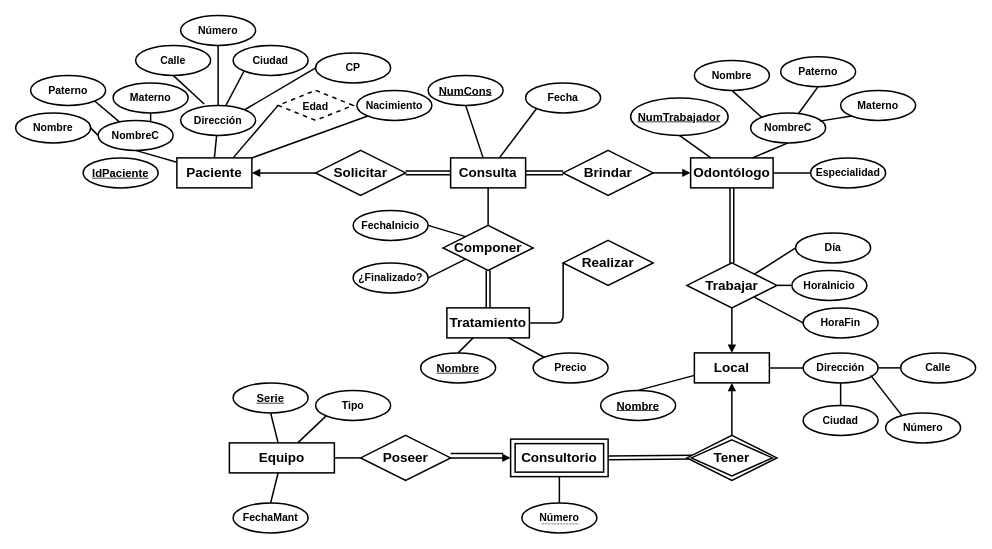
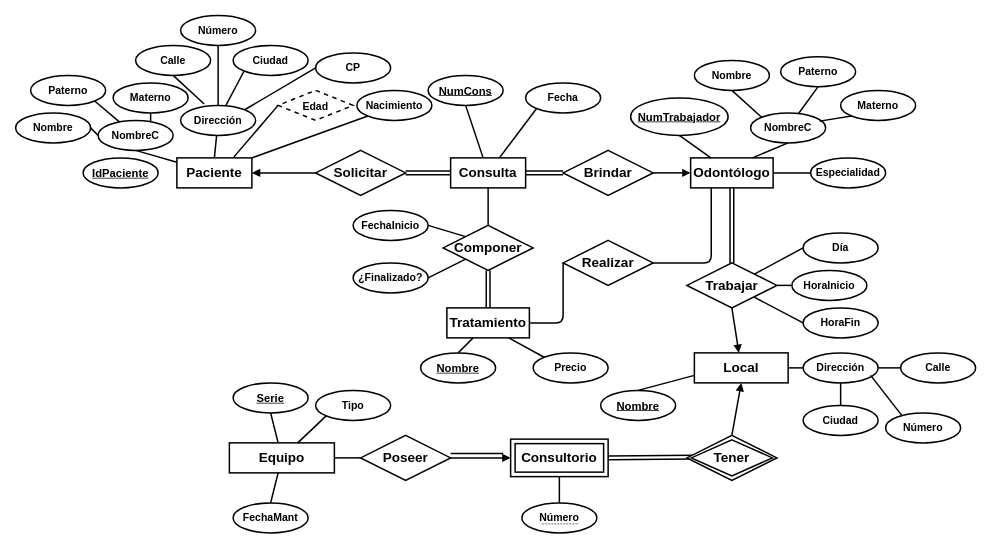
node "Día": moved (833, 248) -> (840, 248)
edge "Odontólogo" -- "Realizar": added
node "Local": size 75x30 -> 94x30
